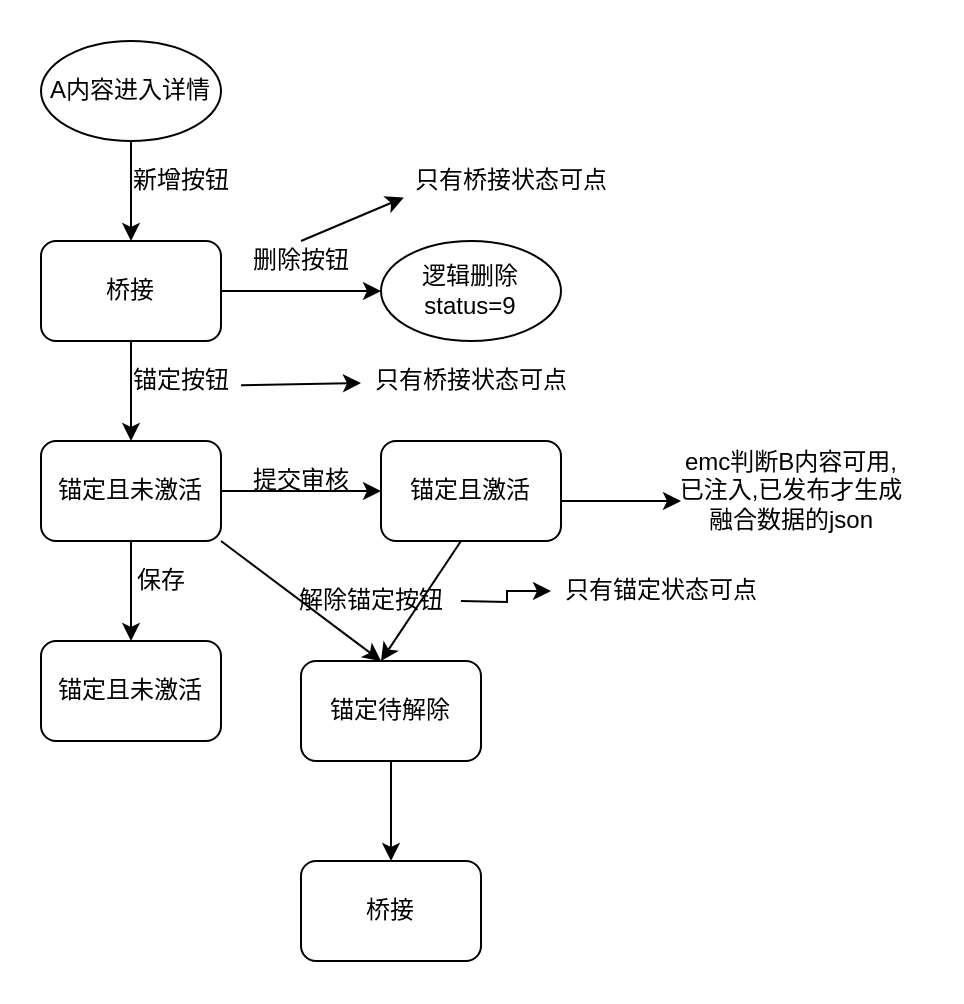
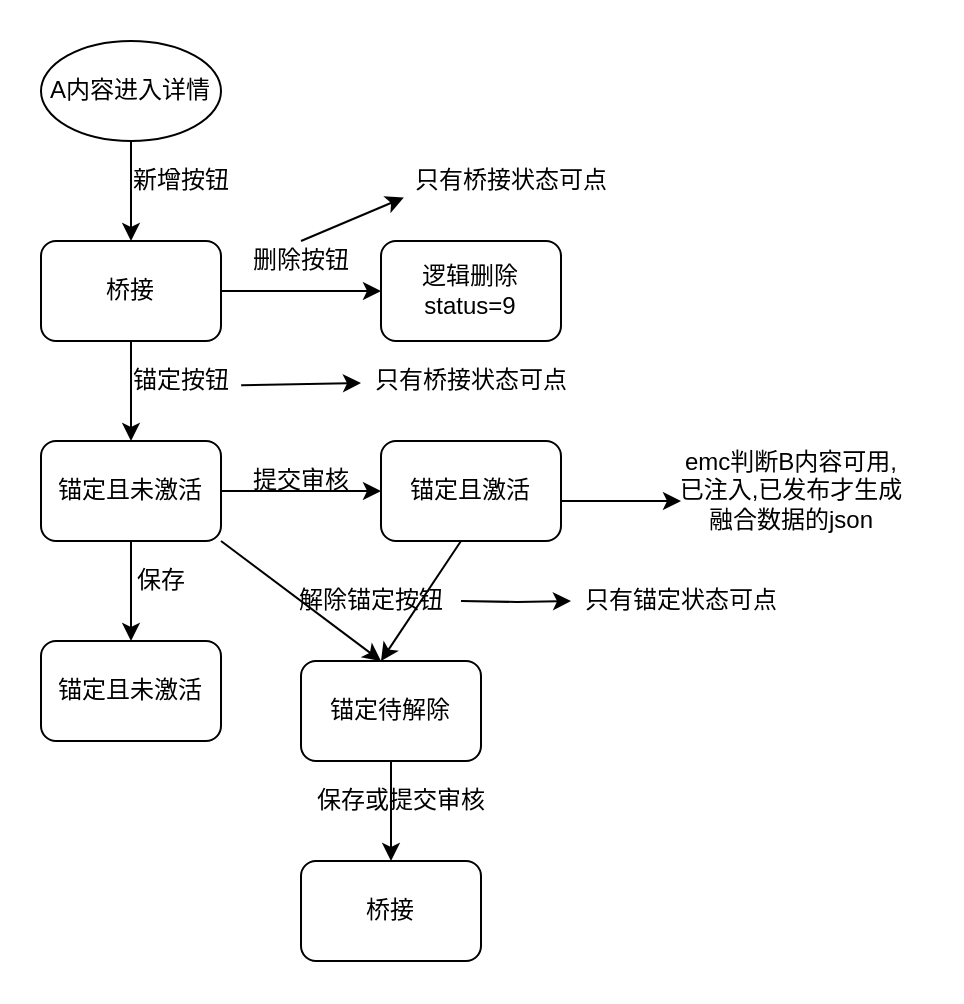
node "逻辑删除status=9": shape ellipse -> rounded rectangle
node "只有锚定状态可点": moved (661, 591) -> (681, 601)
node "保存或提交审核": added
